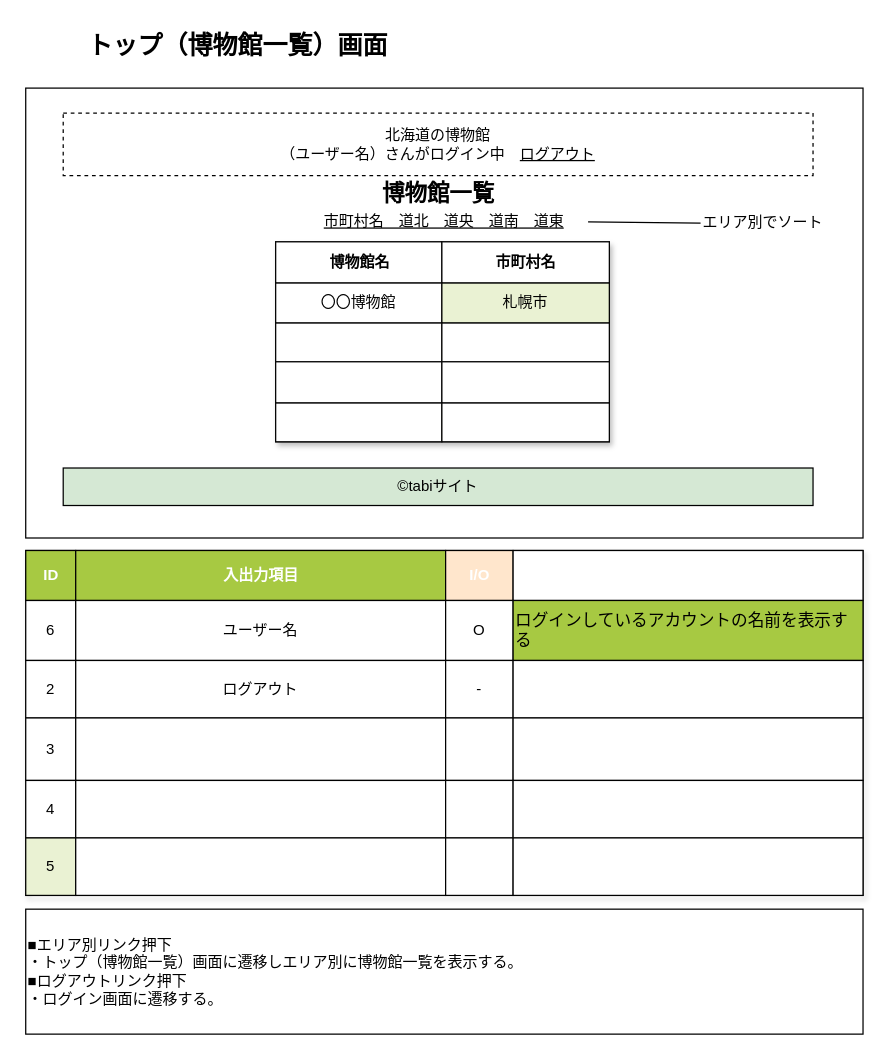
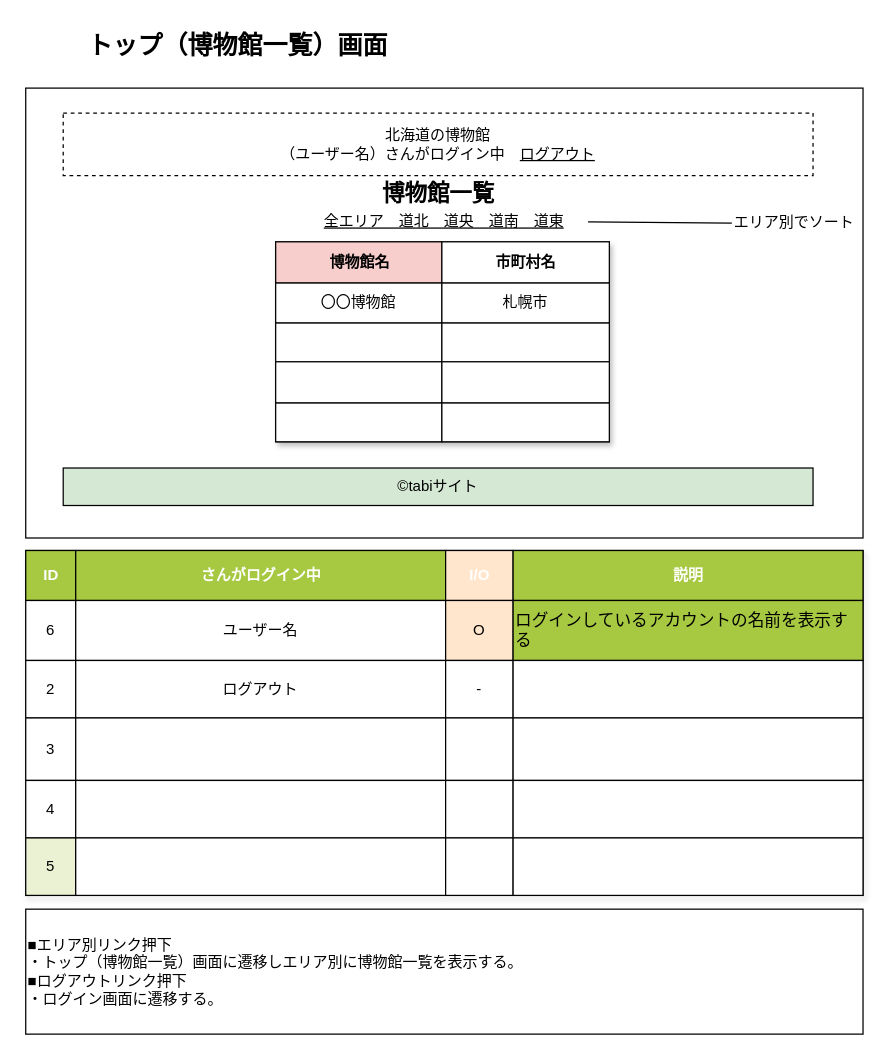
node "市町村名 道北 道央 道南 道東": label "市町村名 道北 道央 道南 道東" -> "全エリア 道北 道央 道南 道東"
node "エリア別でソート": moved (763, 223) -> (794, 223)
node "博物館名": fillcolor #ffffff -> #f8cecc
node "札幌市": fillcolor #eaf2d3 -> #ffffff
node "入出力項目": label "入出力項目" -> "さんがログイン中"
node "説明": fillcolor #ffffff -> #a7c942
node "O": fillcolor #ffffff -> #ffe6cc
